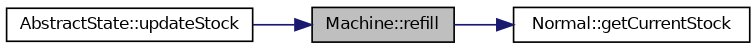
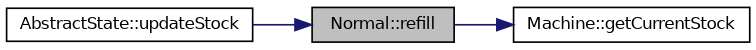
node "Machine::refill": label "Machine::refill" -> "Normal::refill"
node "Normal::getCurrentStock": label "Normal::getCurrentStock" -> "Machine::getCurrentStock"
